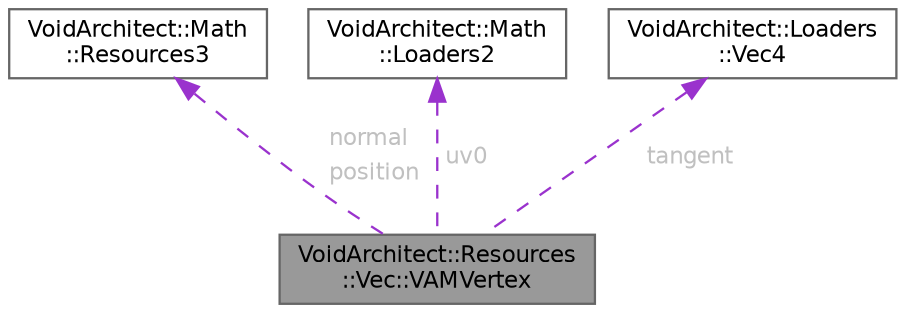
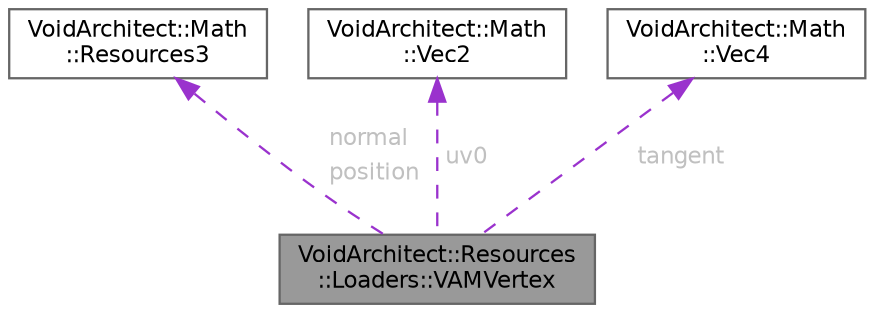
node "VoidArchitect::Math ::Loaders2": label "VoidArchitect::Math ::Loaders2" -> "VoidArchitect::Math ::Vec2"
node "VoidArchitect::Loaders ::Vec4": label "VoidArchitect::Loaders ::Vec4" -> "VoidArchitect::Math ::Vec4"
node "VoidArchitect::Resources ::Vec::VAMVertex": label "VoidArchitect::Resources ::Vec::VAMVertex" -> "VoidArchitect::Resources ::Loaders::VAMVertex"
